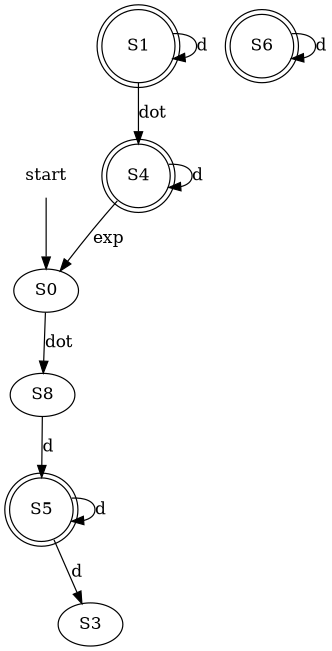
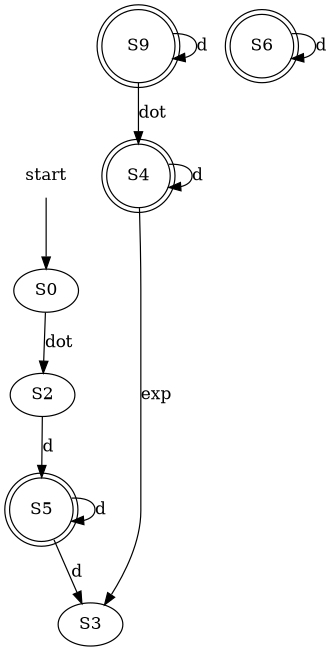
node "S1": label "S1" -> "S9"
edge "S4" -> "S0": now "S4" -> "S3"
node "S8": label "S8" -> "S2"
